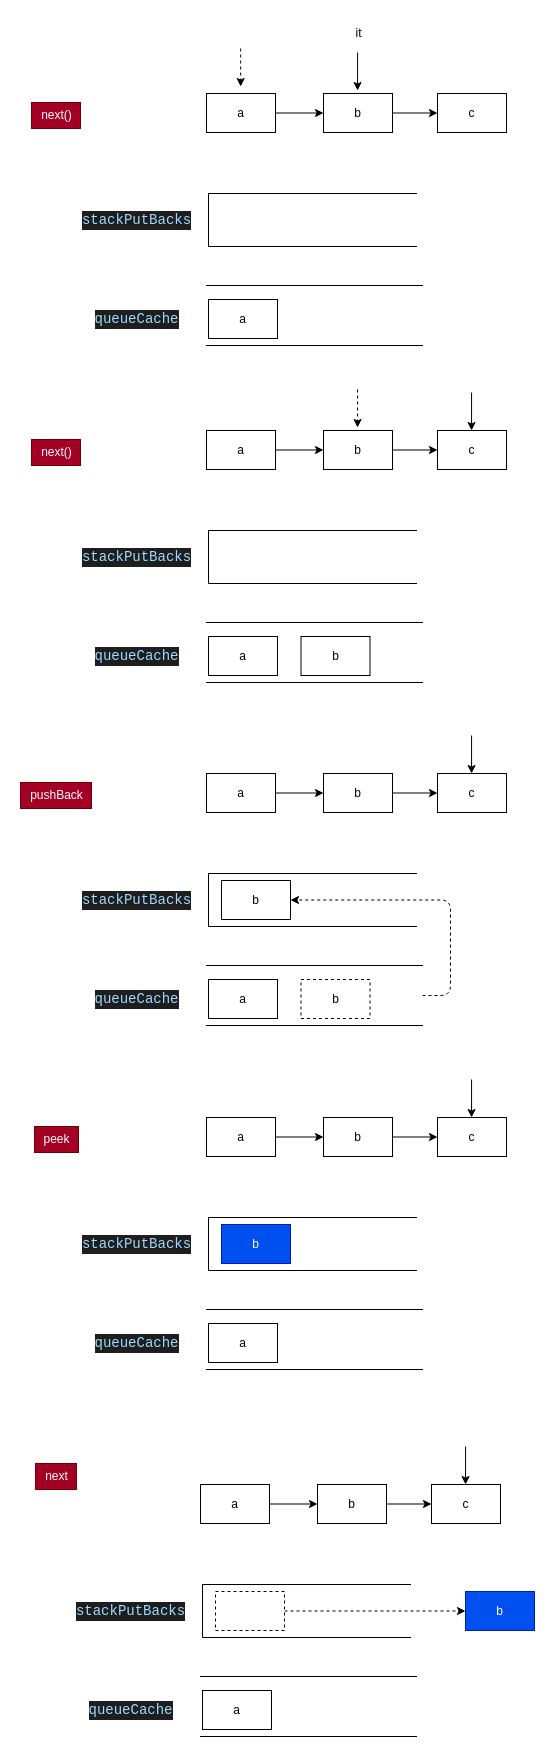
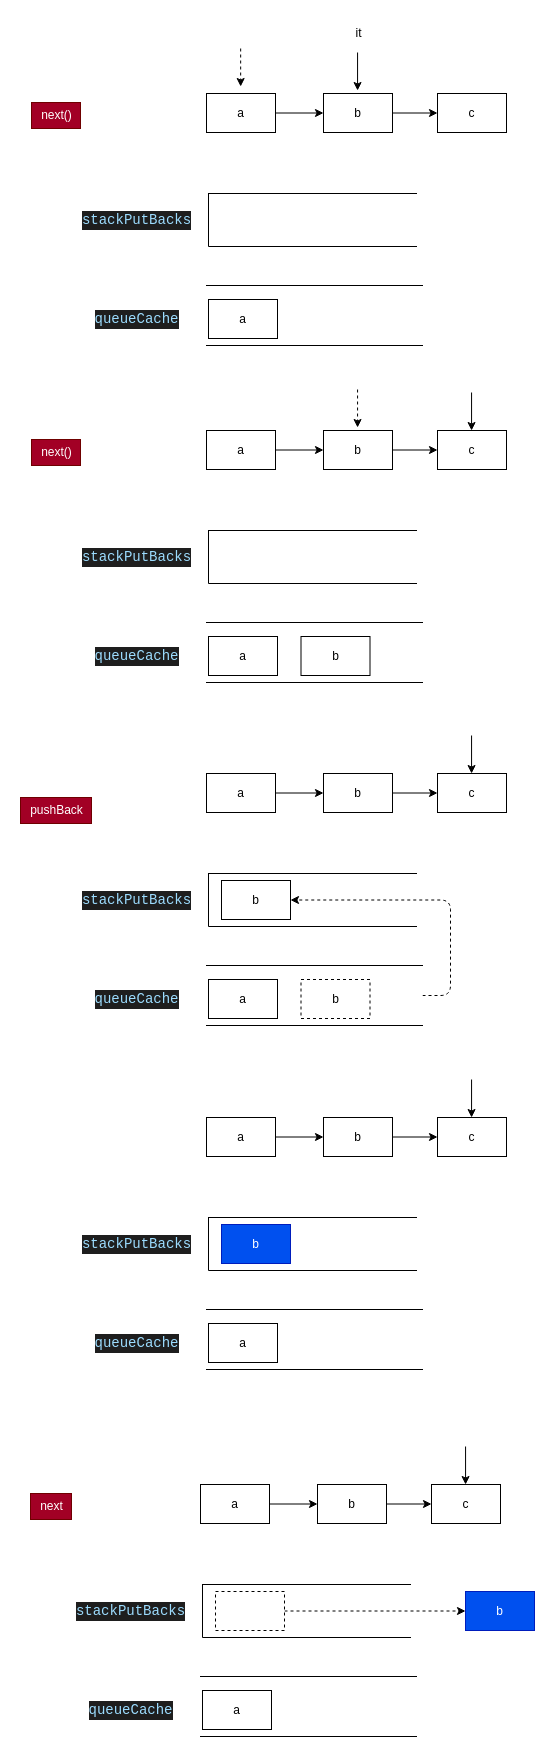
node "pushBack": moved (56, 796) -> (56, 811)
node "peek": removed
node "next": moved (56, 1477) -> (51, 1507)
